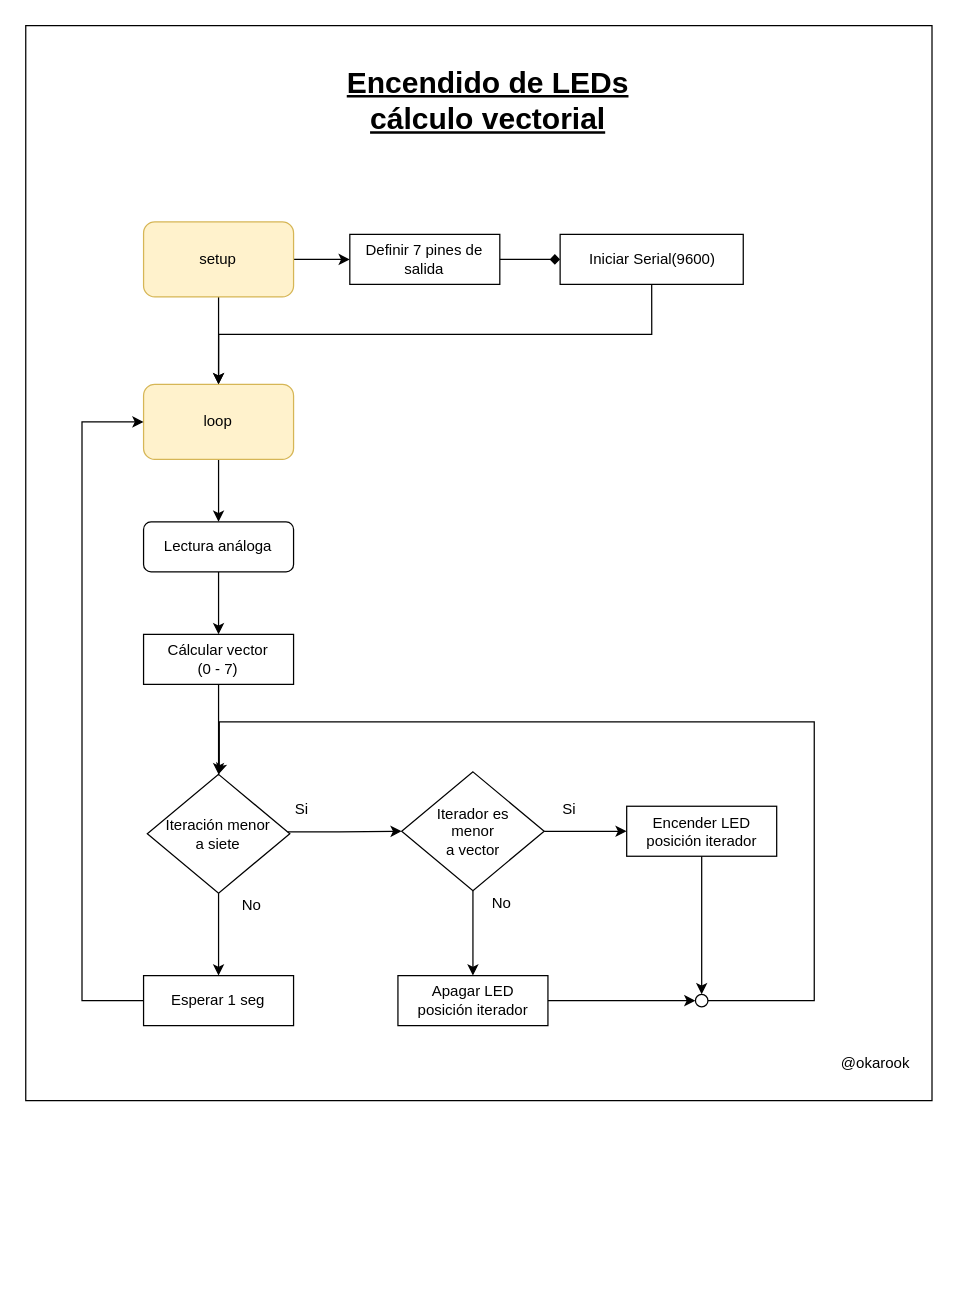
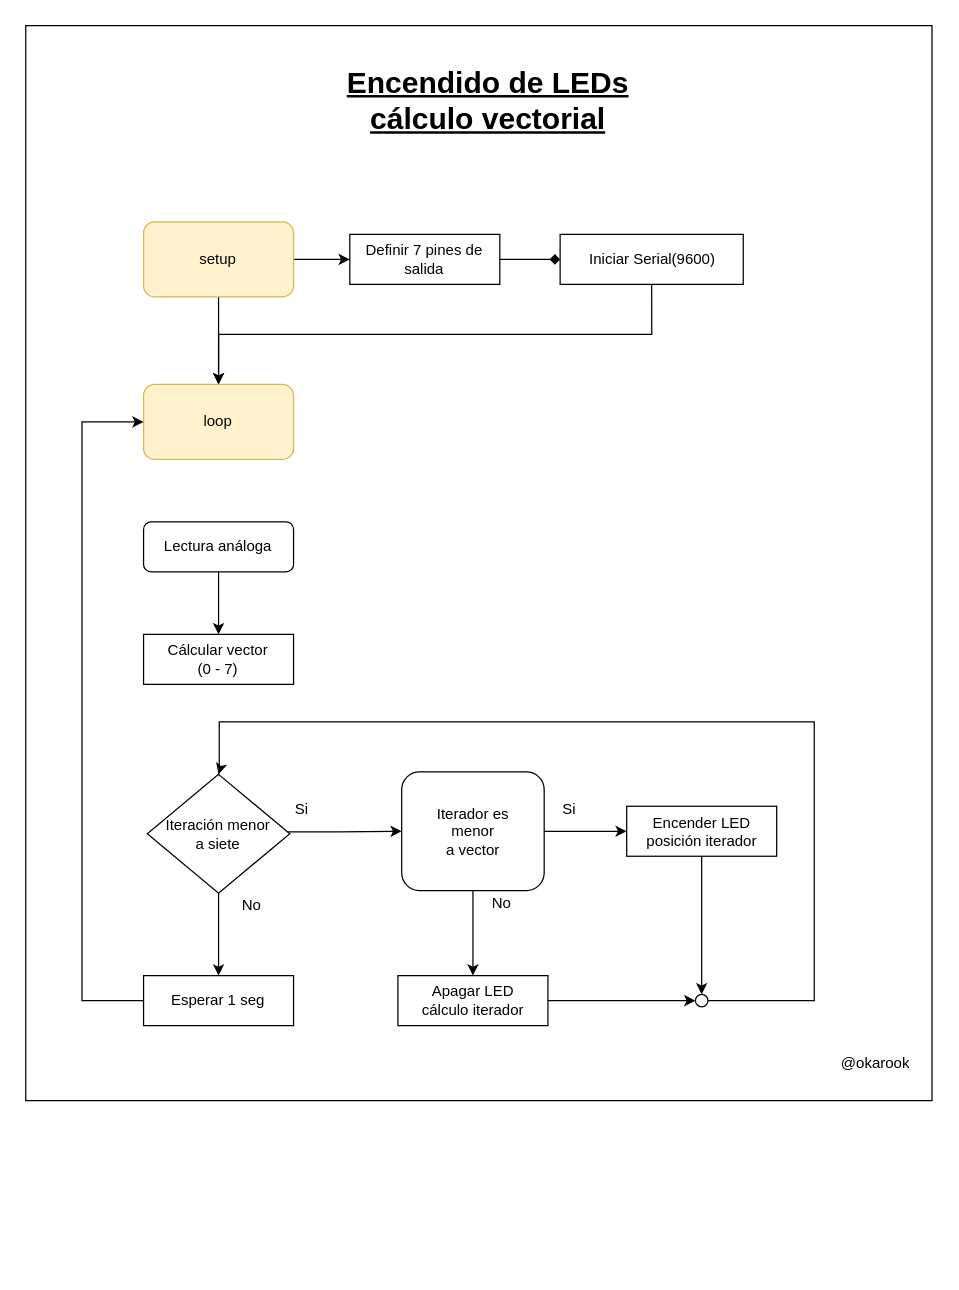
edge "loop" -> "Lectura análoga": removed
edge "Cálcular vector (0 - 7)" -> "Iteración menor a siete": removed
node "Iterador es menor a vector": shape diamond -> rounded rectangle
node "Apagar LED posición iterador": label "Apagar LED posición iterador" -> "Apagar LED cálculo iterador"
